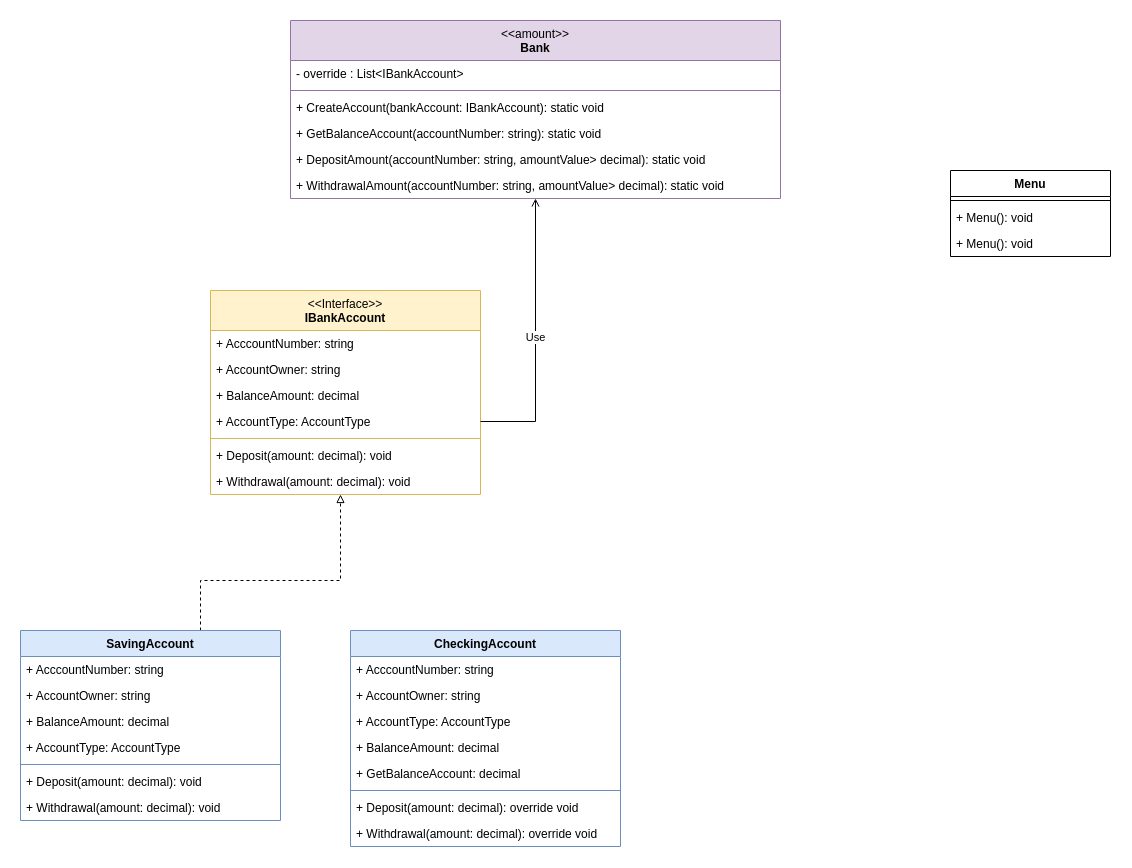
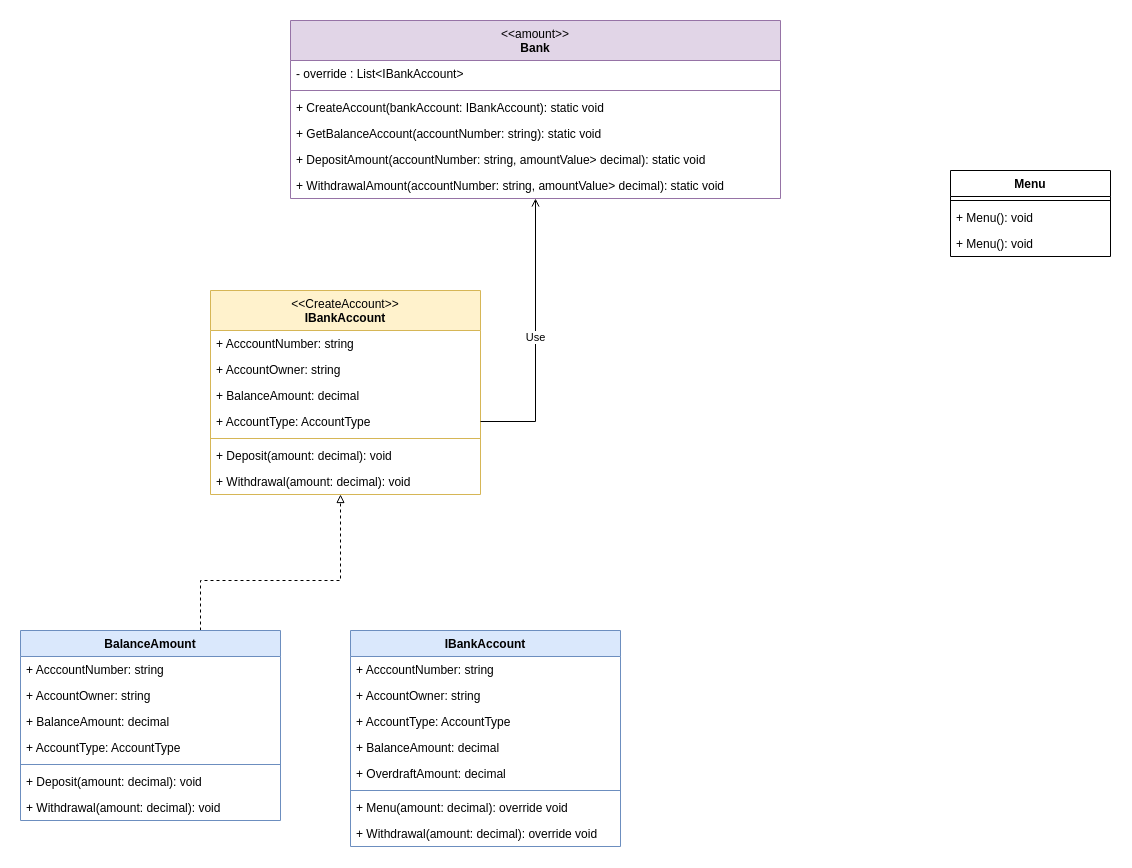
node "<<Interface>> IBankAccount": label "<<Interface>> IBankAccount" -> "<<CreateAccount>> IBankAccount"
node "SavingAccount": label "SavingAccount" -> "BalanceAmount"
node "CheckingAccount": label "CheckingAccount" -> "IBankAccount"
node "+ GetBalanceAccount: decimal": label "+ GetBalanceAccount: decimal" -> "+ OverdraftAmount: decimal"
node "+ Deposit(amount: decimal): override void": label "+ Deposit(amount: decimal): override void" -> "+ Menu(amount: decimal): override void"
